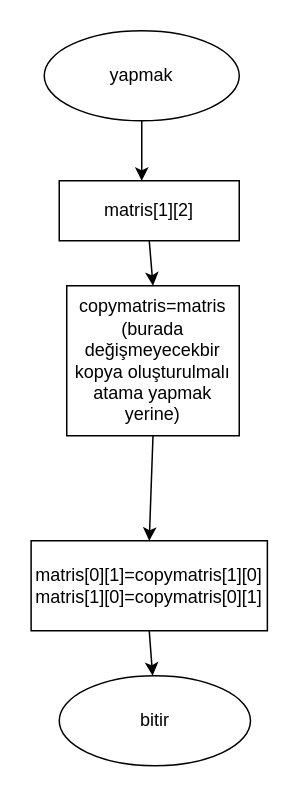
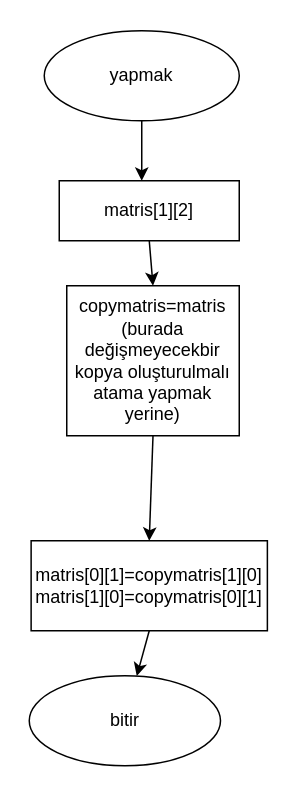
node "bitir": moved (155, 721) -> (125, 721)
